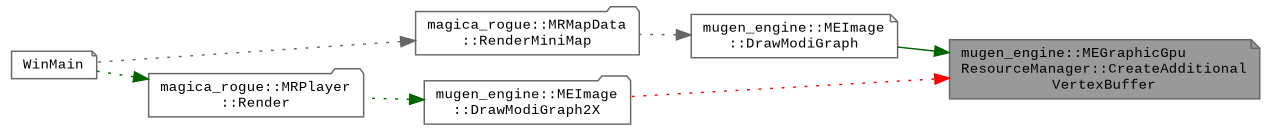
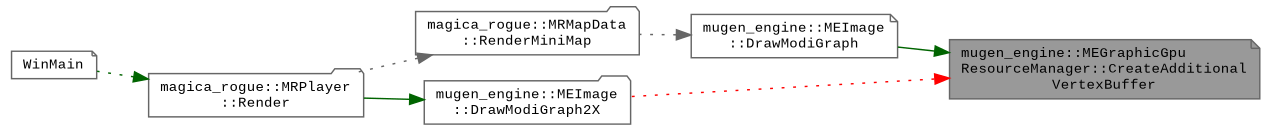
edge "WinMain" -> "magica_rogue::MRMapData ::RenderMiniMap": now "magica_rogue::MRPlayer ::Render" -> "magica_rogue::MRMapData ::RenderMiniMap"
edge "magica_rogue::MRPlayer ::Render" -> "mugen_engine::MEImage ::DrawModiGraph2X": style dotted -> solid
